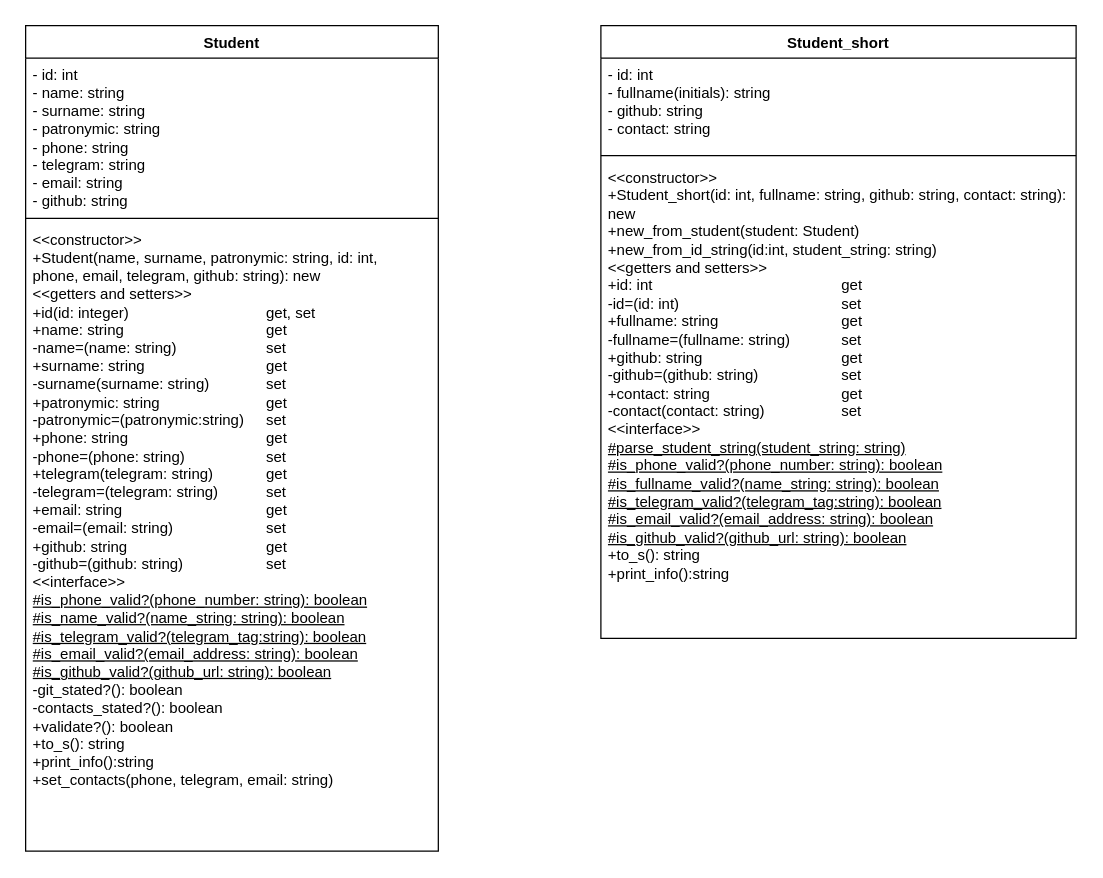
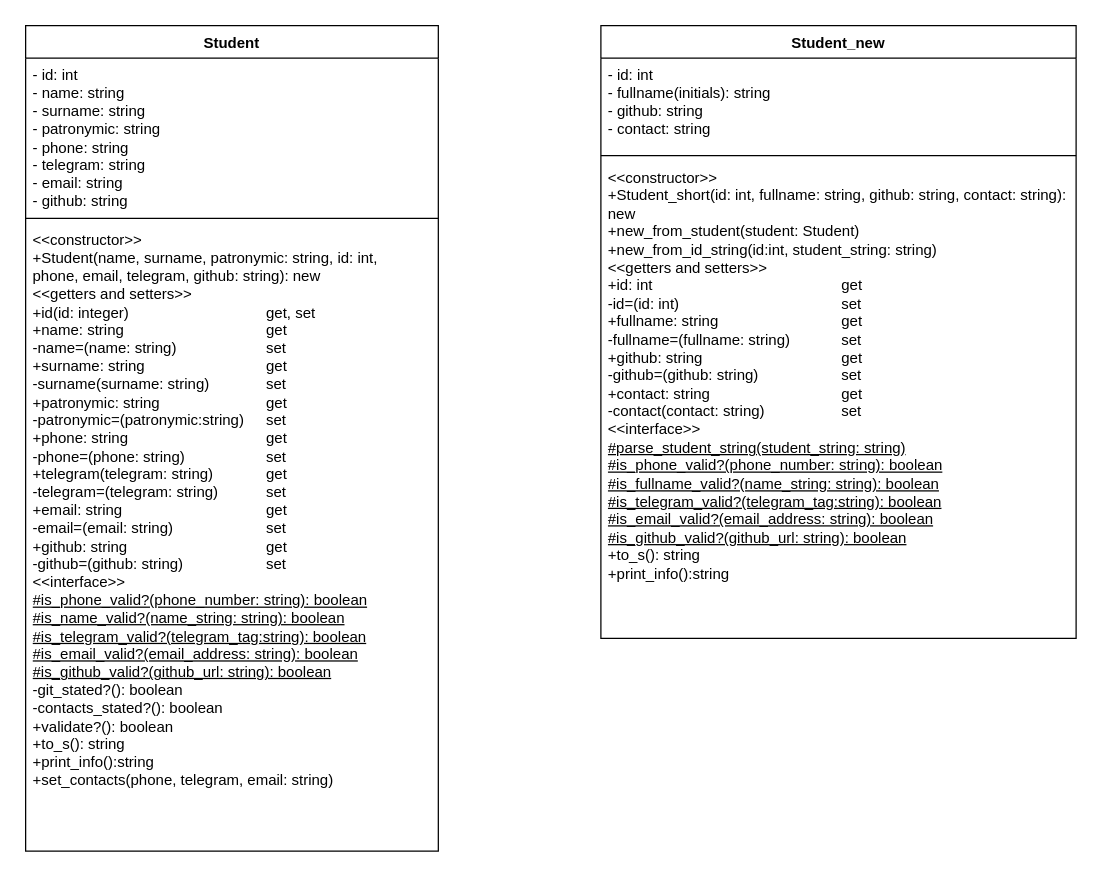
node "Student_short": label "Student_short" -> "Student_new"
